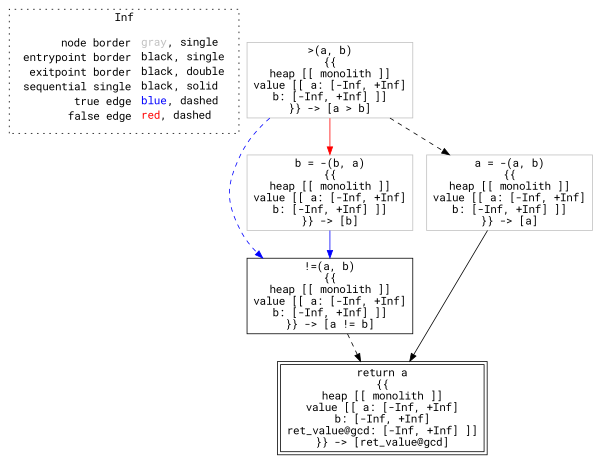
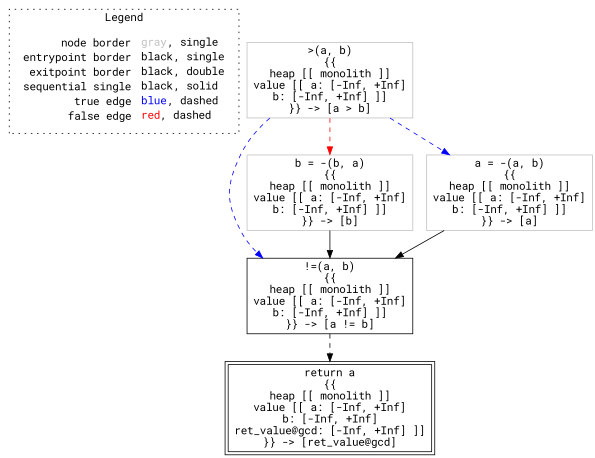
cluster "Inf": label "Inf" -> "Legend"
edge ">(a, b)" -> "b = -(b, a)": style solid -> dashed
edge ">(a, b)" -> "a = -(a, b)": color black -> blue
edge "b = -(b, a)" -> "!=(a, b)": color blue -> black
edge "a = -(a, b)" -> "return a": now "a = -(a, b)" -> "!=(a, b)"
